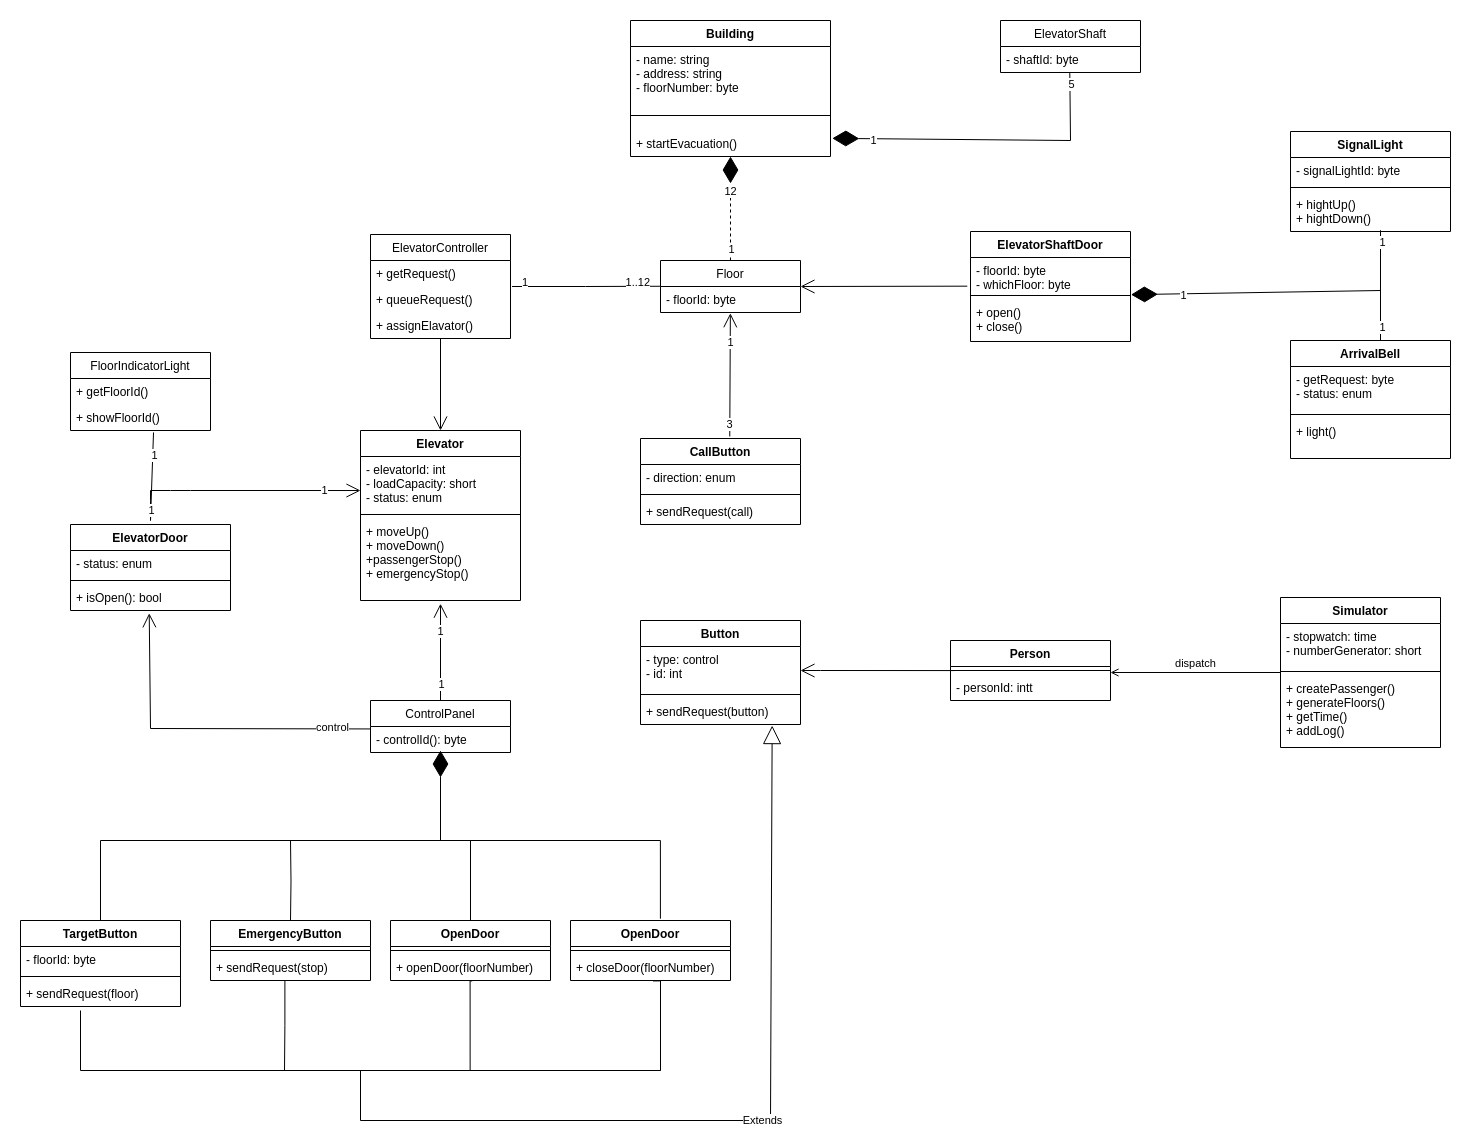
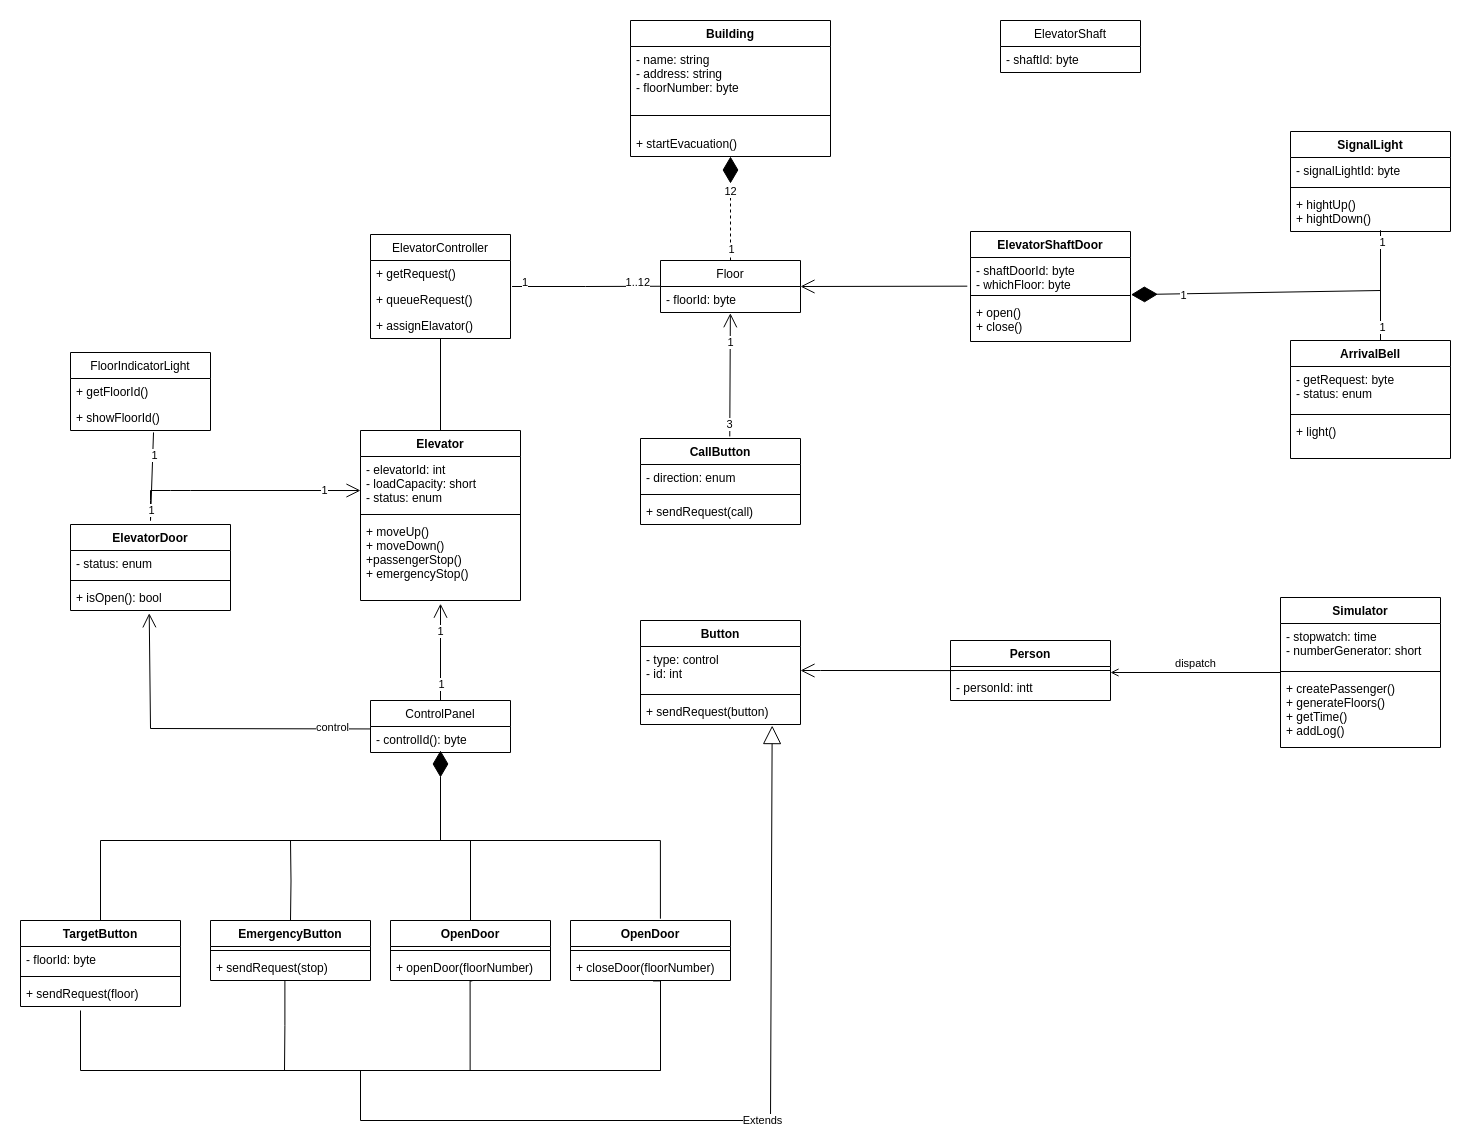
edge "- shaftId: byte" -> "+ startEvacuation()": removed, labels "5", "1"
node "- floorId: byte - whichFloor: byte": label "- floorId: byte - whichFloor: byte" -> "- shaftDoorId: byte - whichFloor: byte"
edge "ElevatorController" -> "Elevator": arrowhead open -> none
